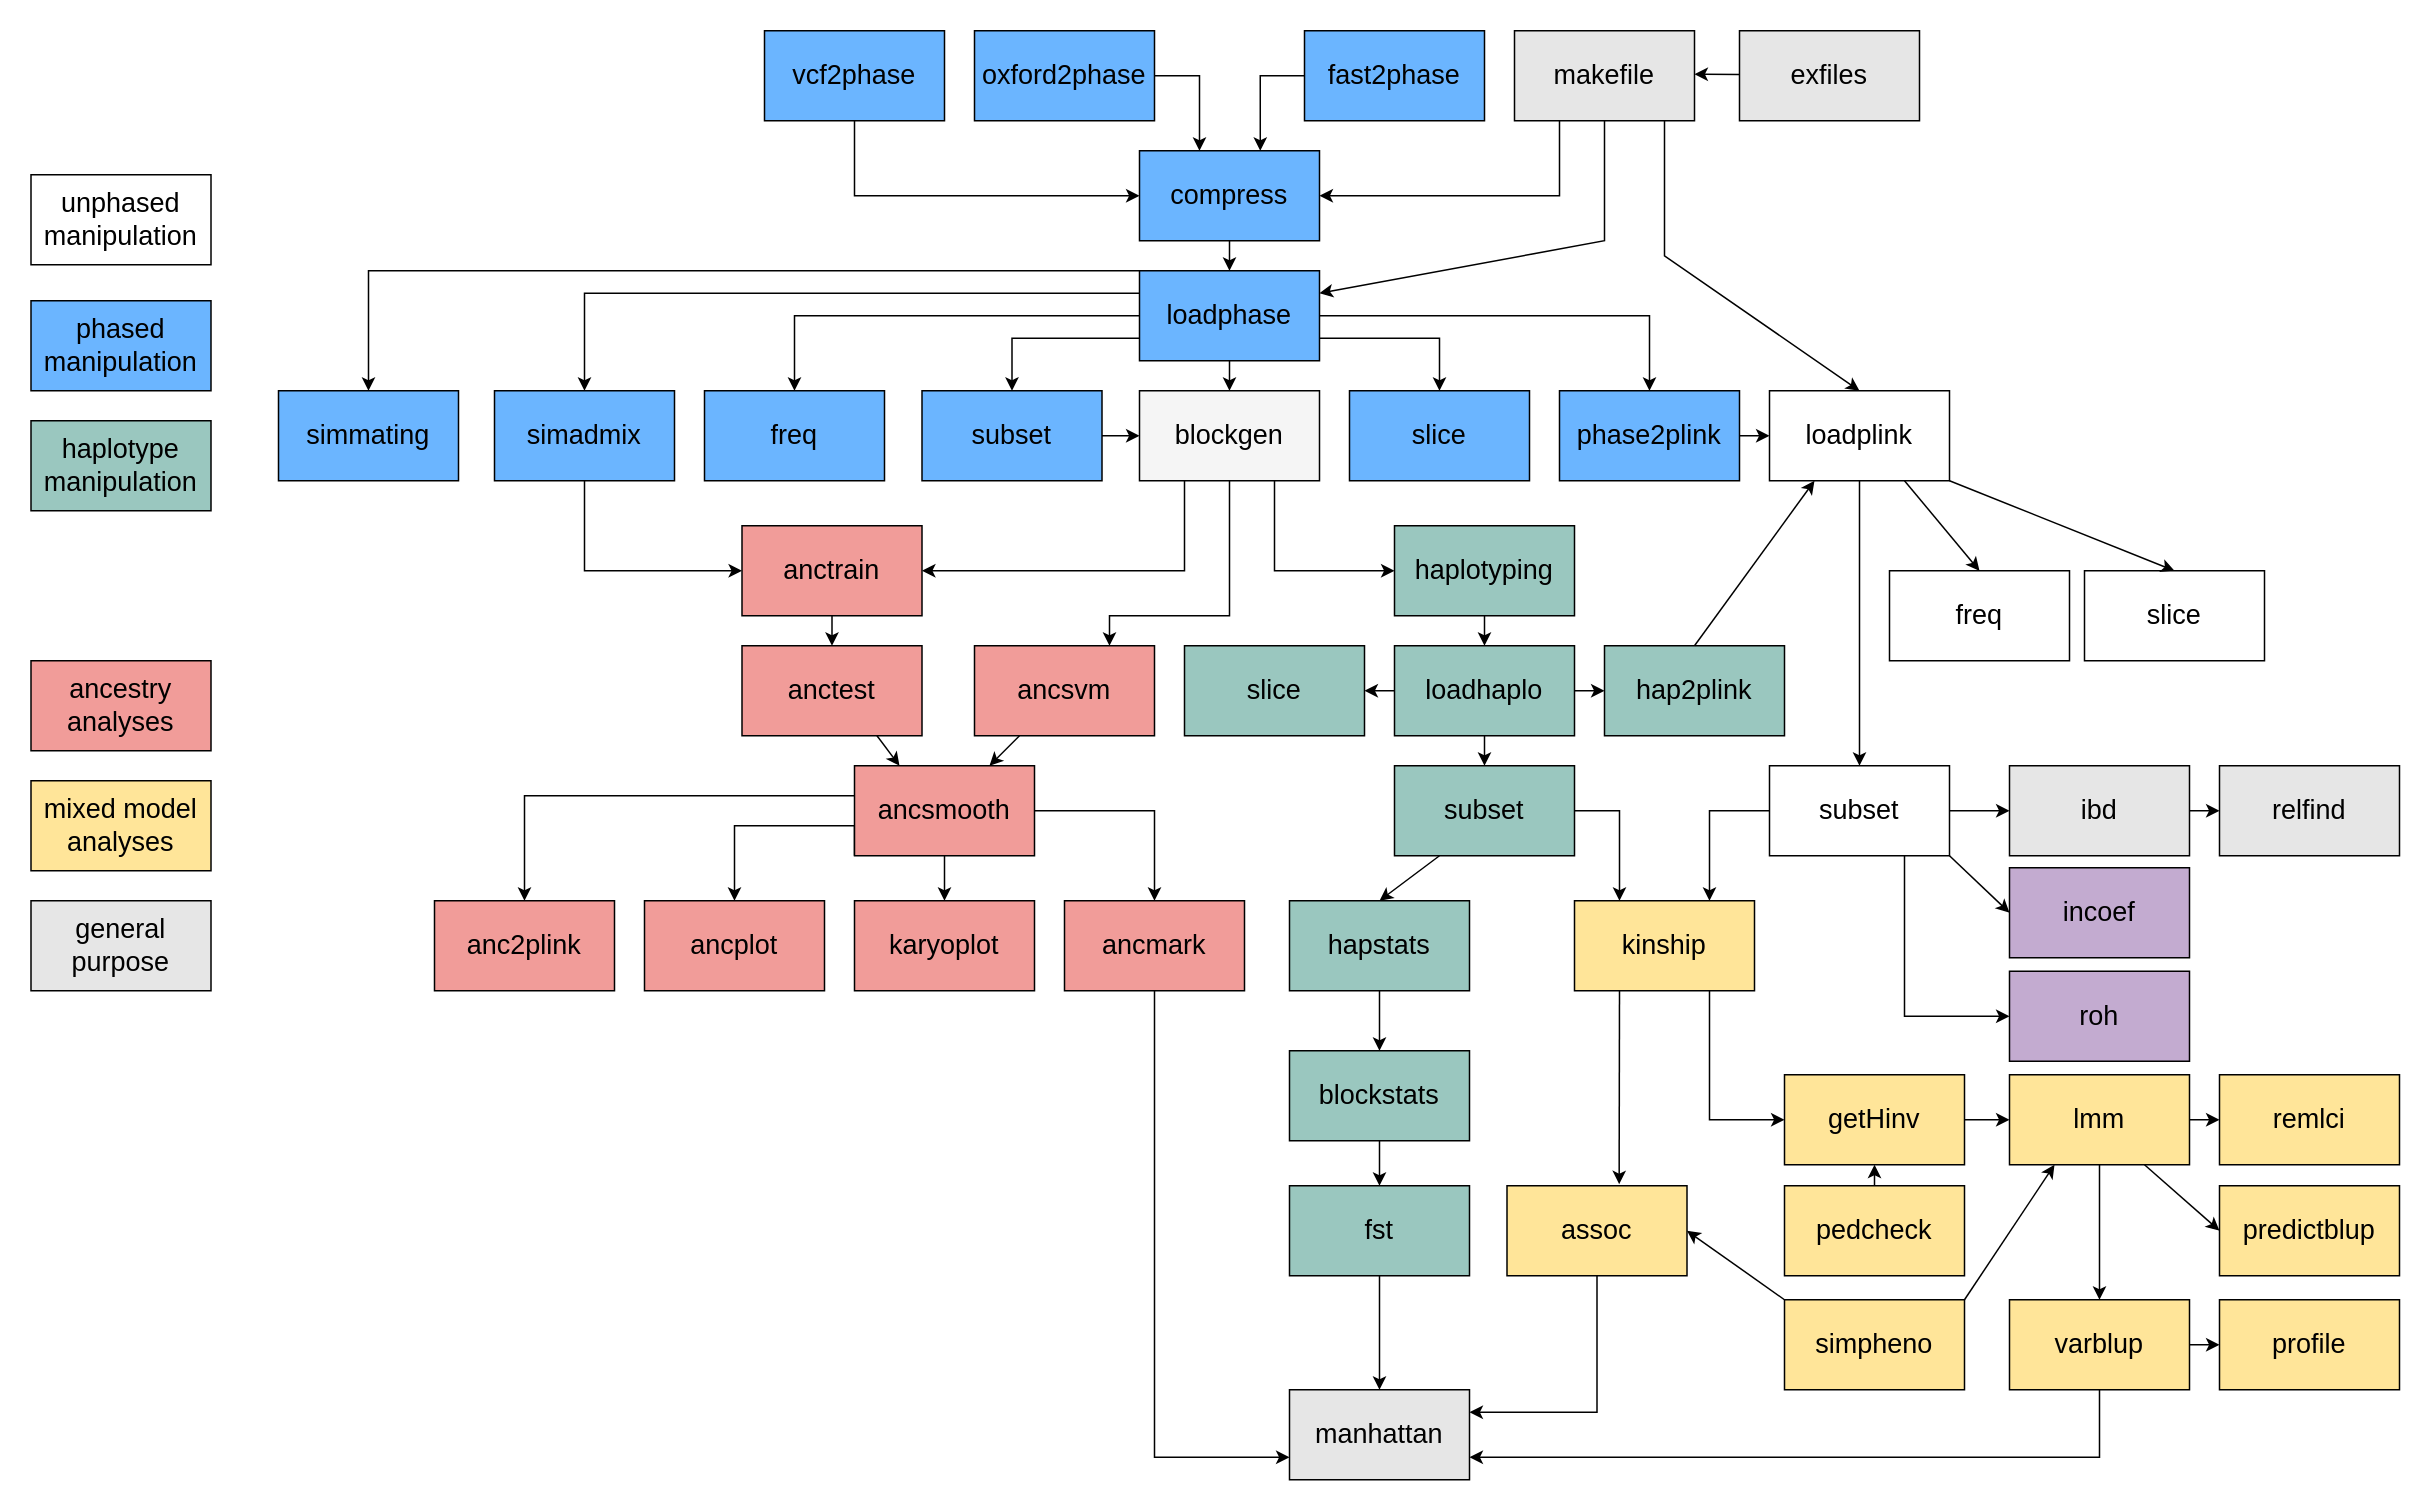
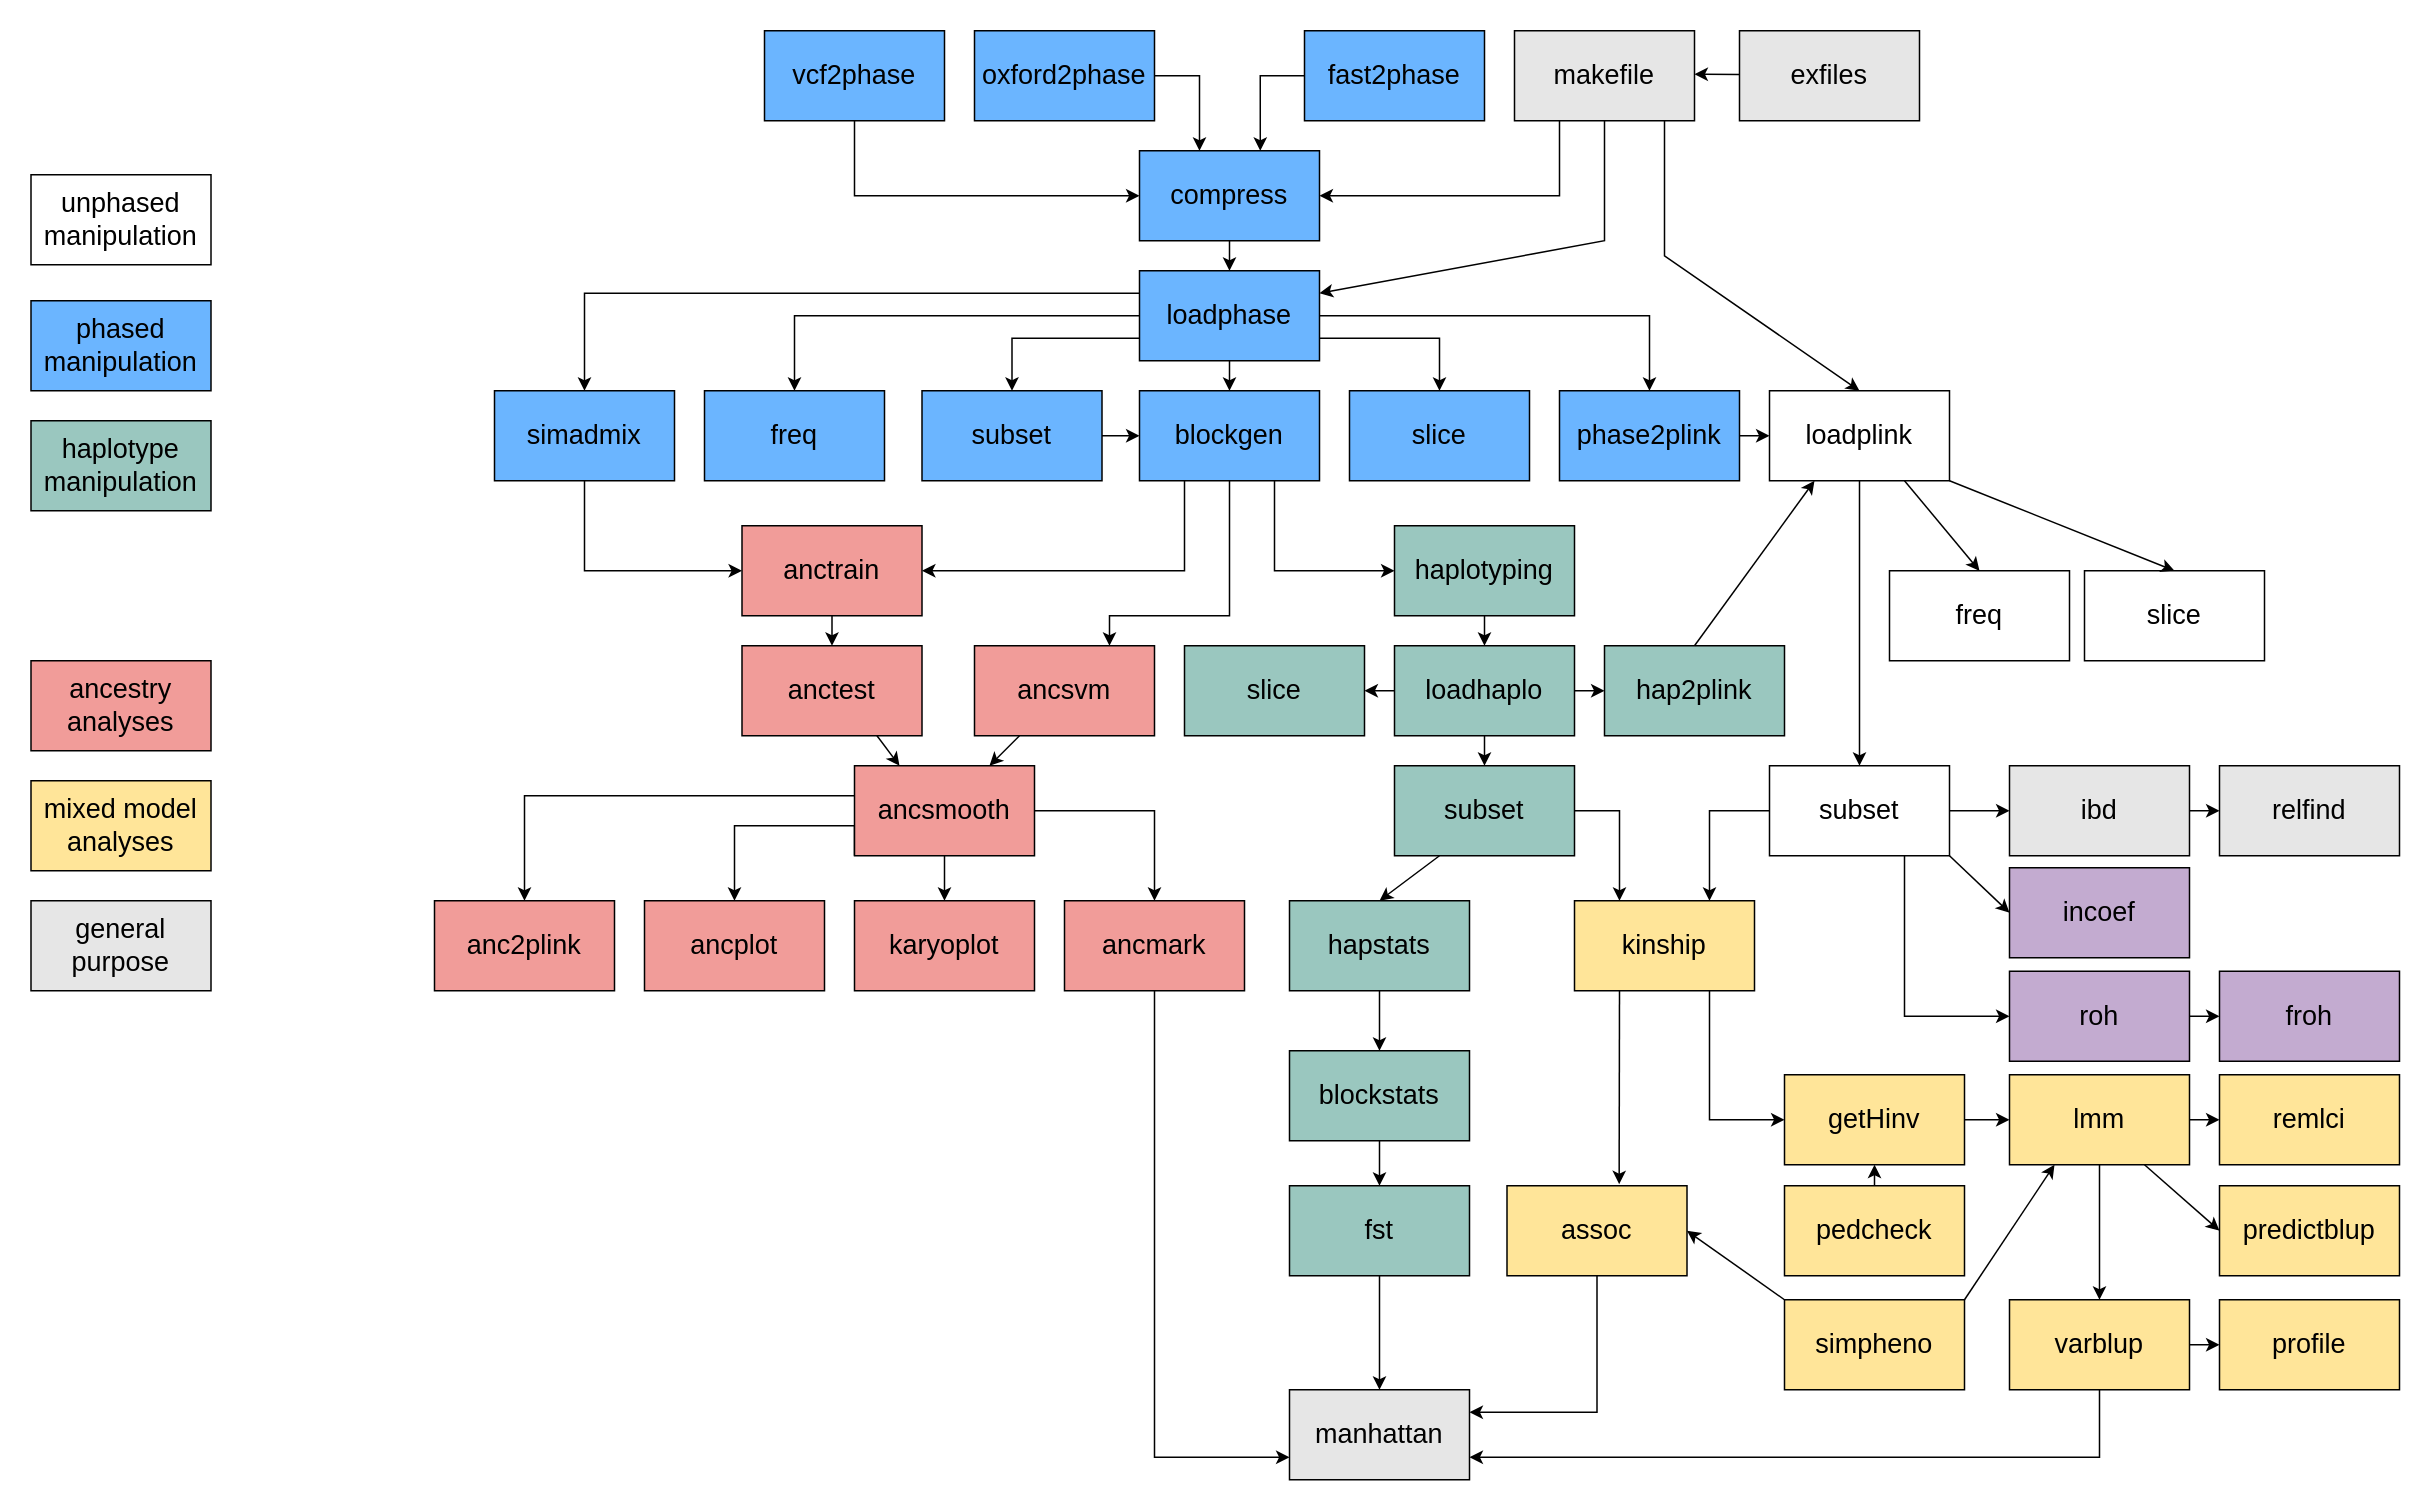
edge "loadphase" -> "simmating": removed
node "simmating": removed
node "blockgen": fillcolor #f5f5f5 -> #6bb5ff
edge "roh" -> "froh": added
node "froh": added
